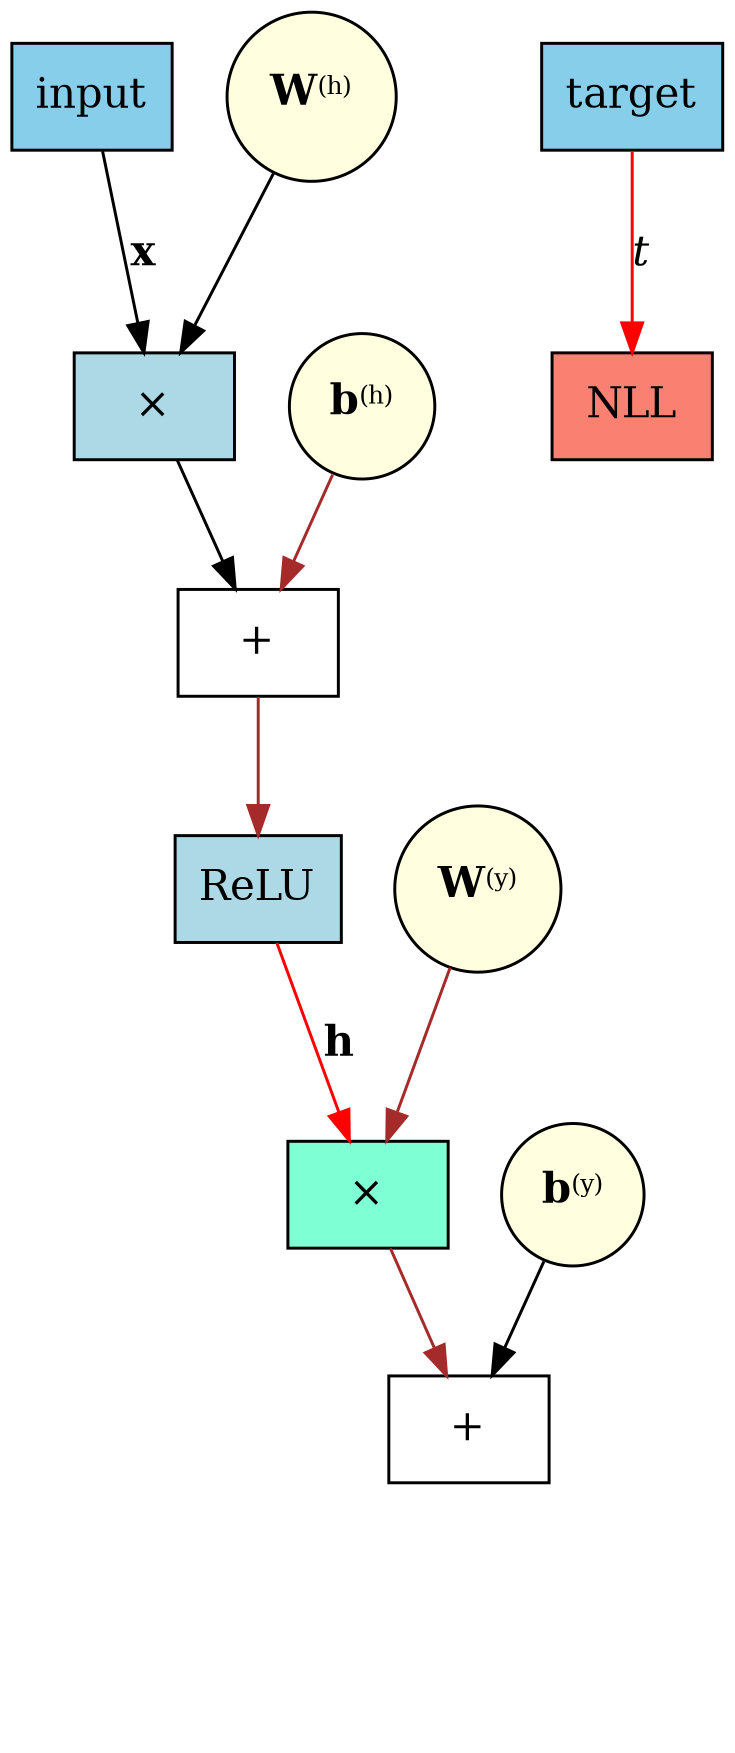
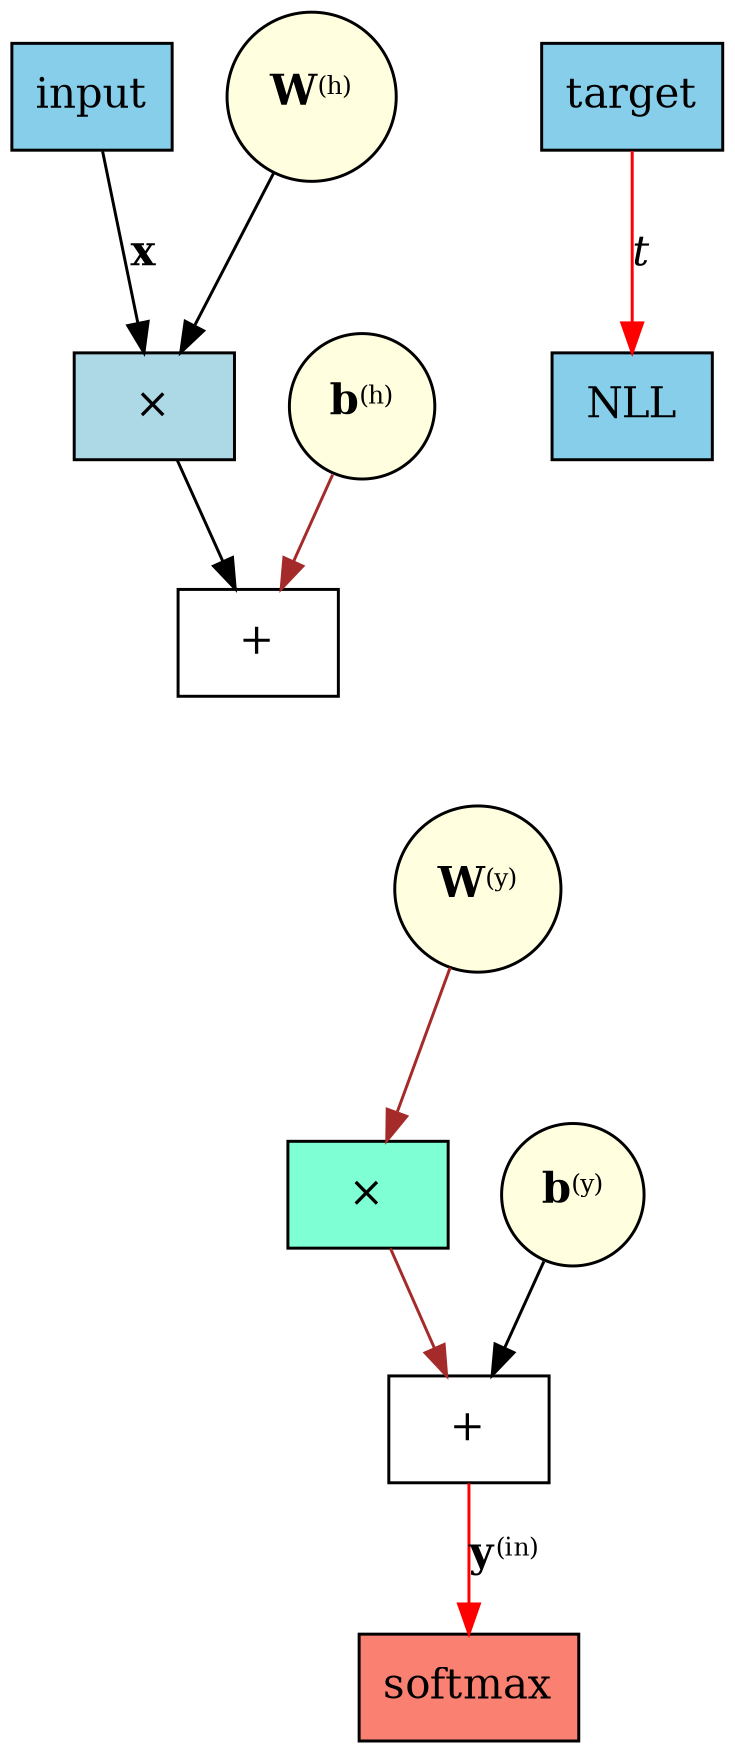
node "NLL": fillcolor salmon -> skyblue
node "ReLU": removed
node "softmax": added
